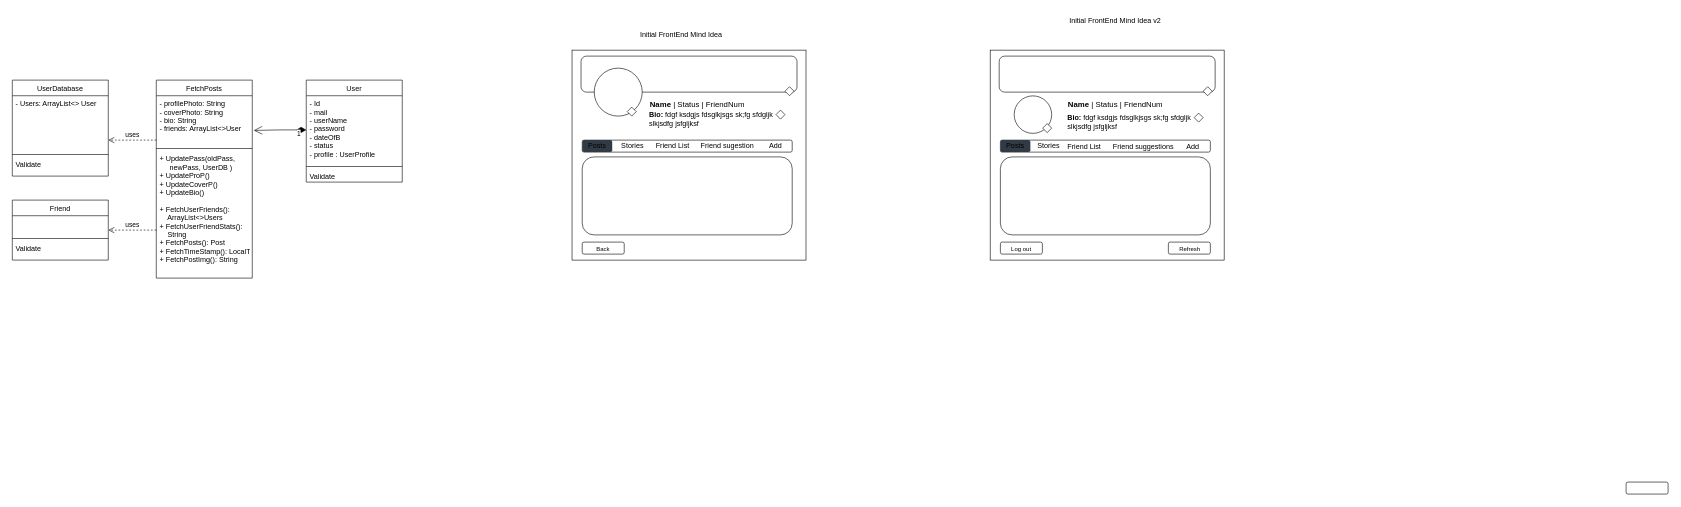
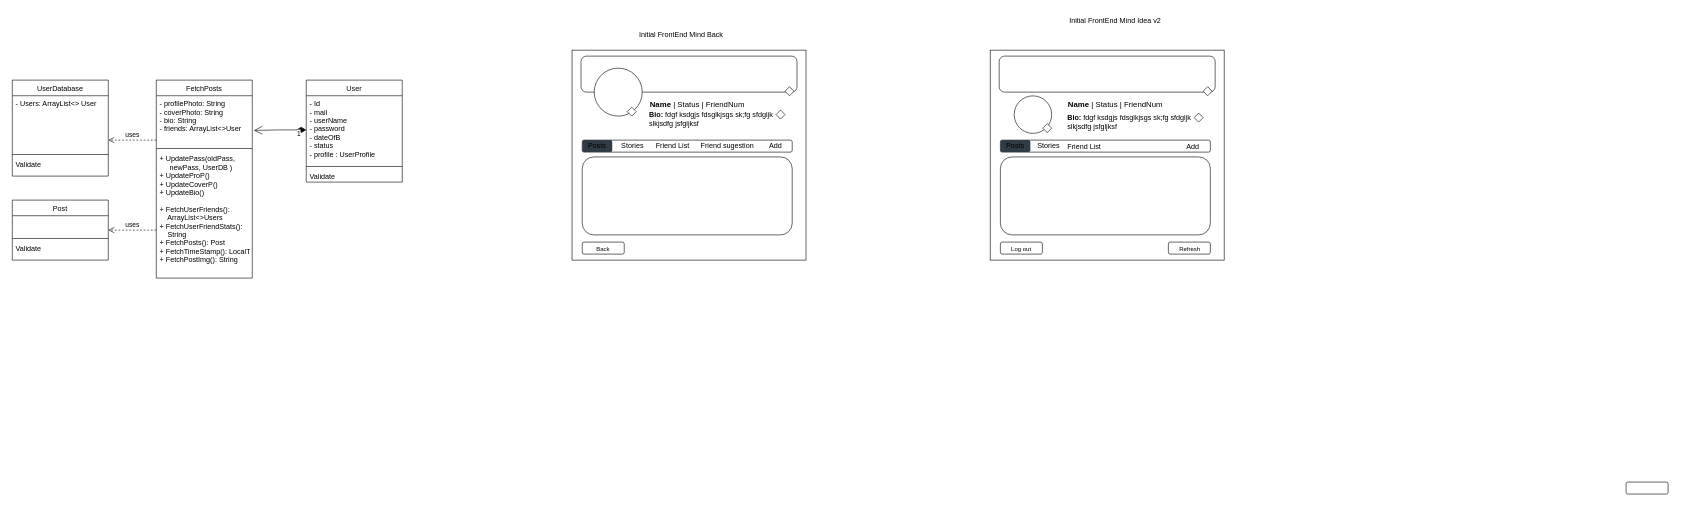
node "Initial FrontEnd Mind Idea": label "Initial FrontEnd Mind Idea" -> "Initial FrontEnd Mind Back"
node "Friend suggestions": removed
node "Friend": label "Friend" -> "Post"
